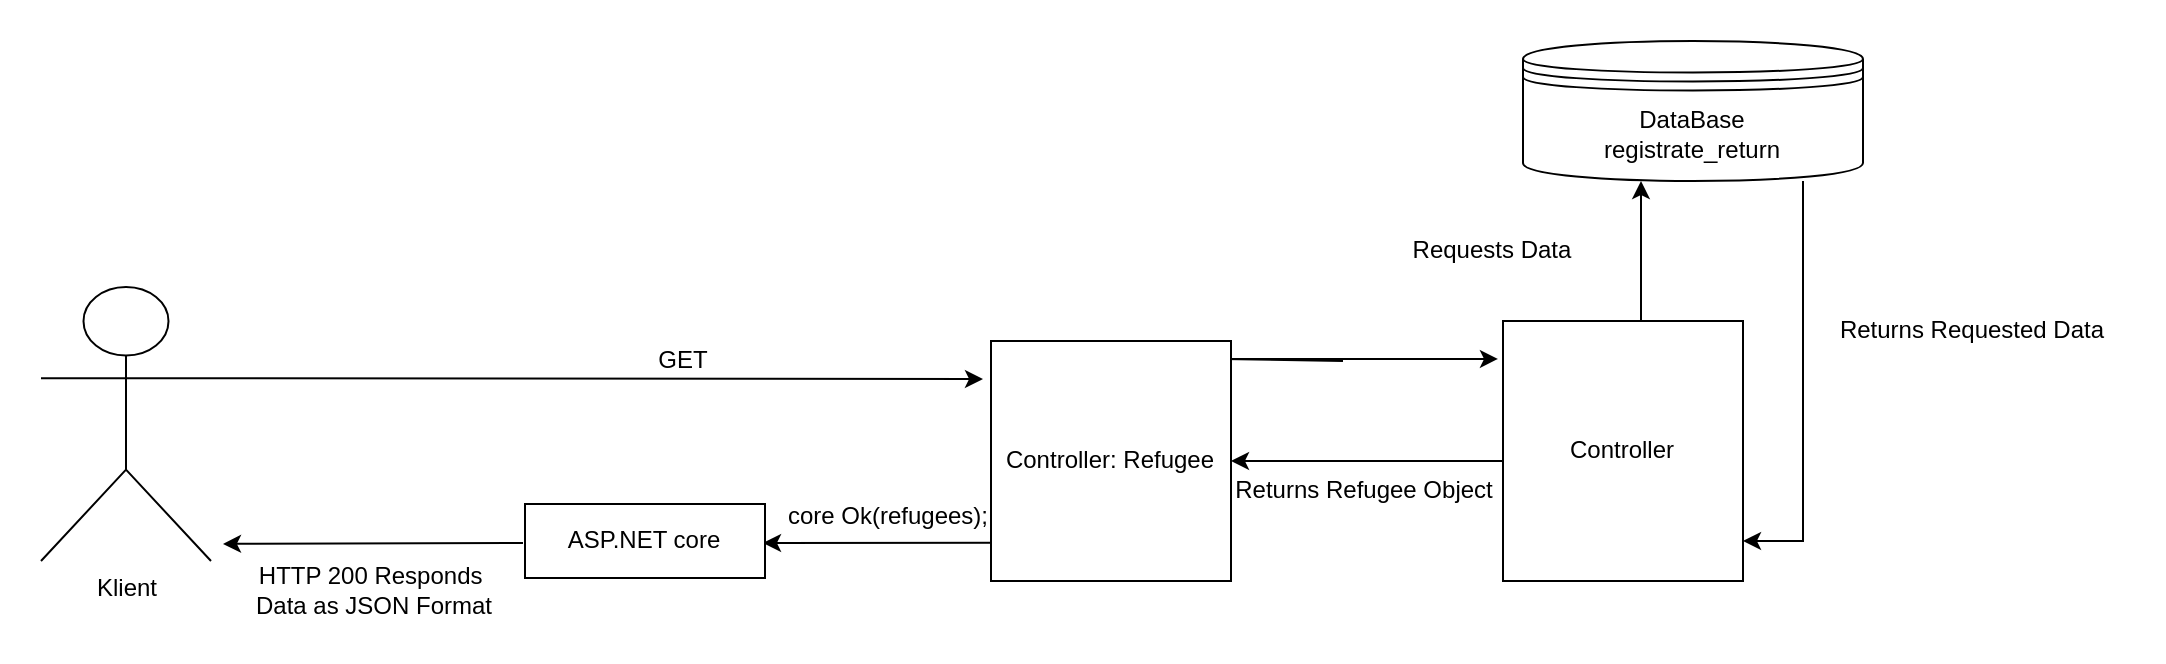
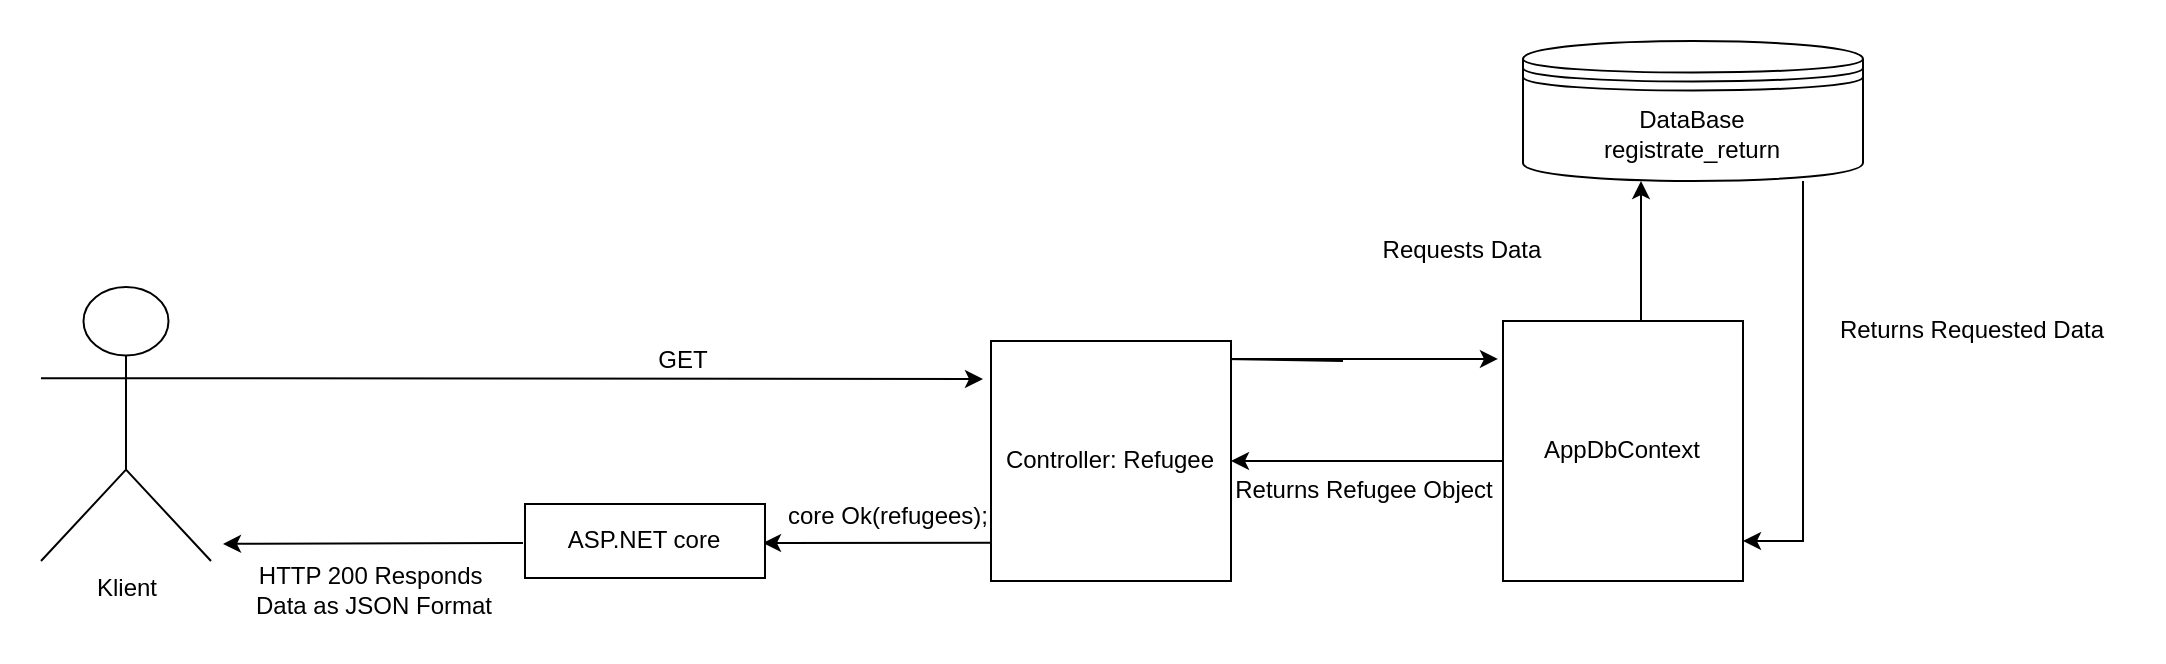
node "Requests Data": moved (1493, 251) -> (1463, 251)
node "Controller": label "Controller" -> "AppDbContext"
